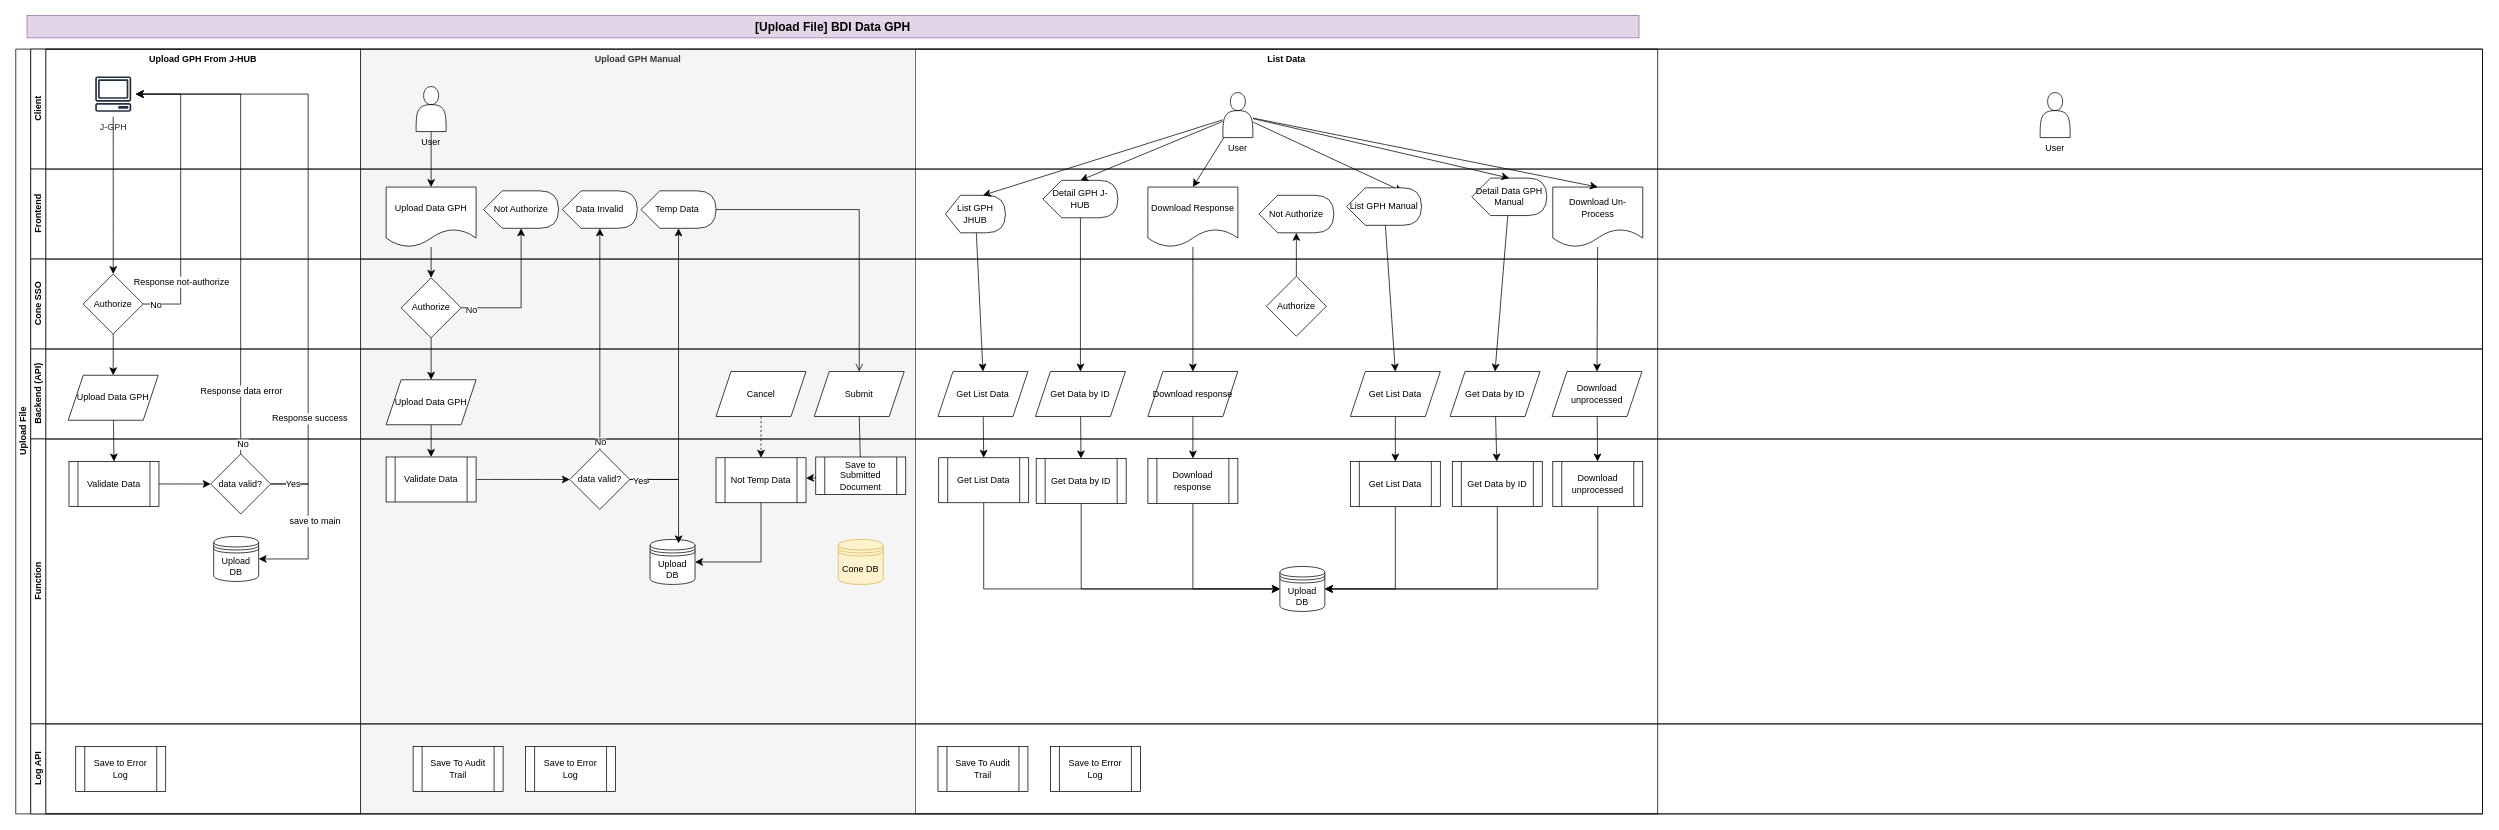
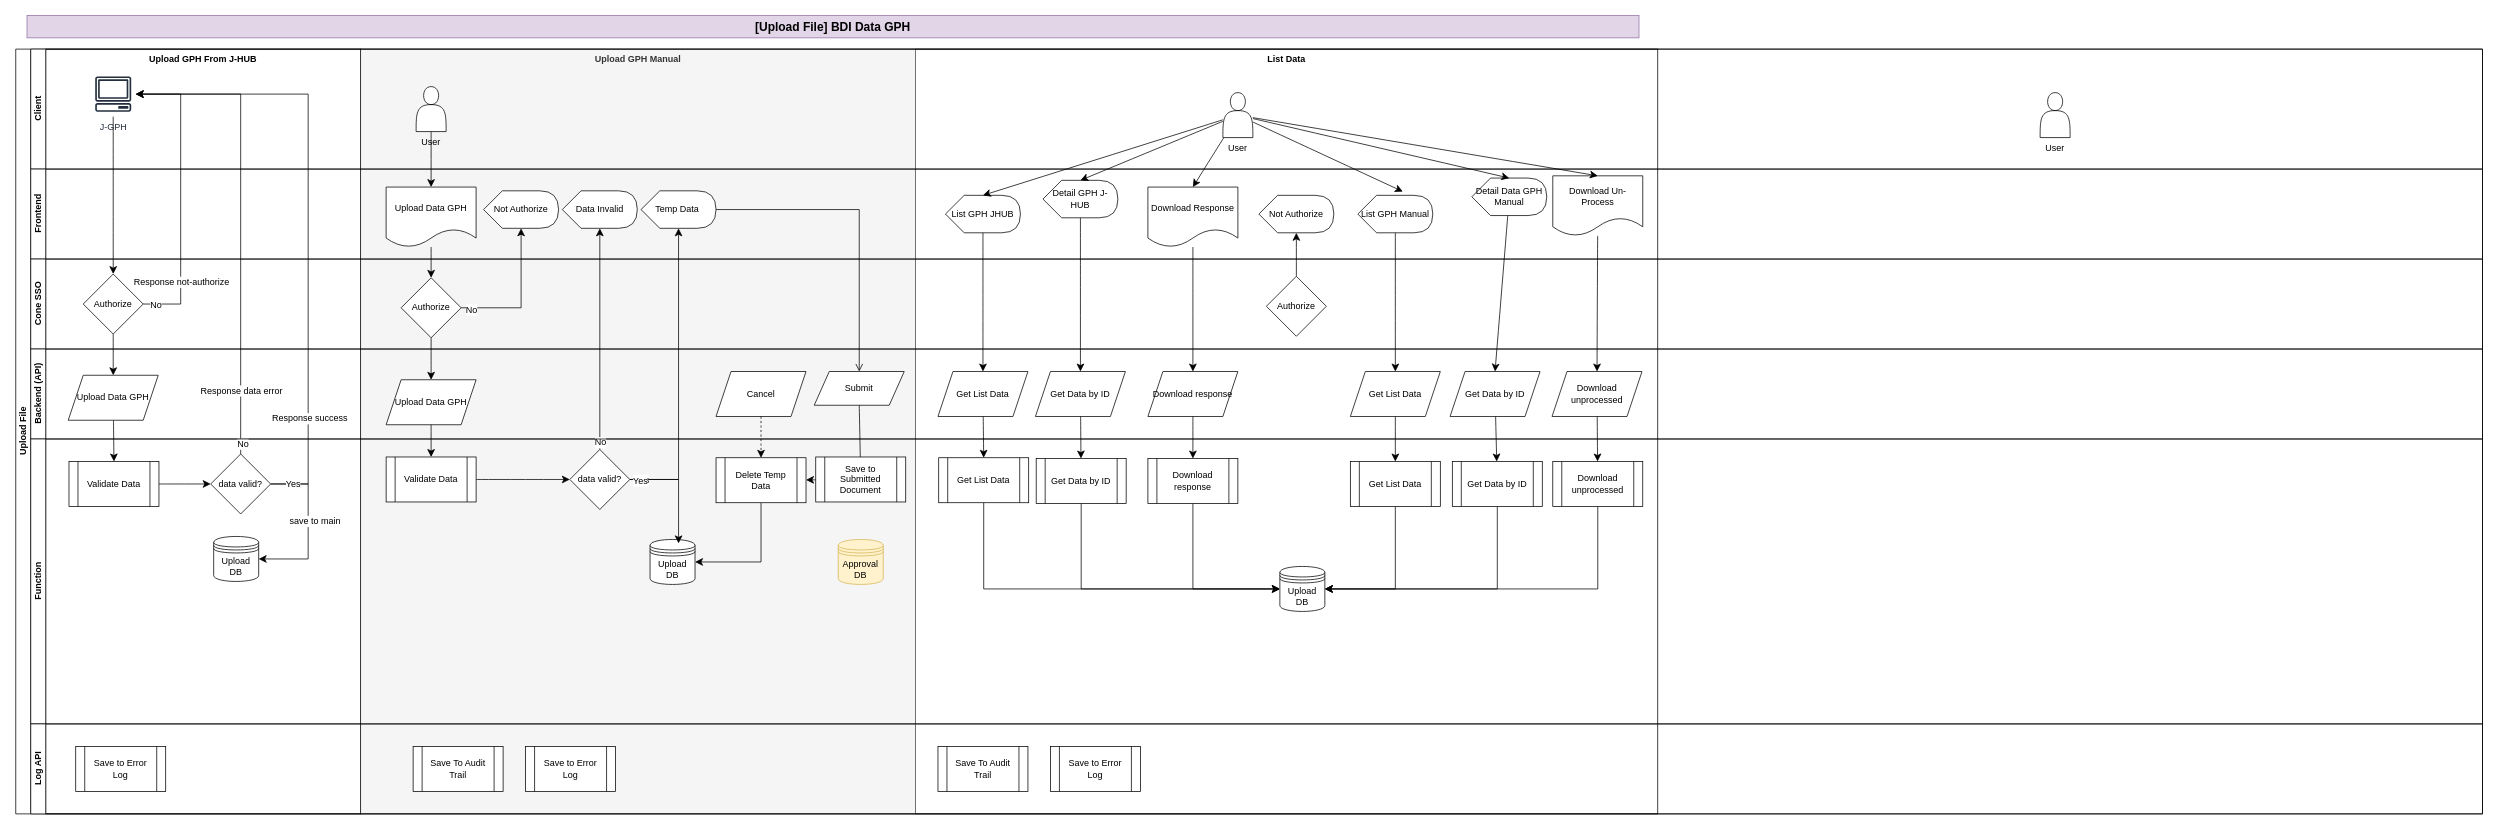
node "List GPH Manual": moved (1384, 207) -> (1395, 214)
node "List GPH JHUB": size 60x38 -> 75x38
node "Download Un-Process": moved (1598, 217) -> (1598, 206)
node "Submit": size 90x45 -> 90x34
node "Save to Submitted Document": size 90x38 -> 90x45
node "Not Temp Data": label "Not Temp Data" -> "Delete Temp Data"
node "Cone DB": label "Cone DB" -> "Approval DB"
